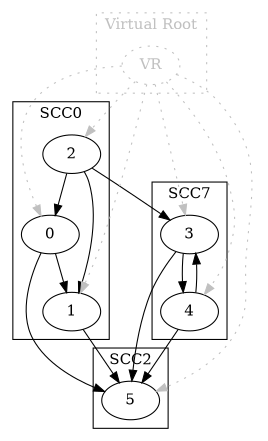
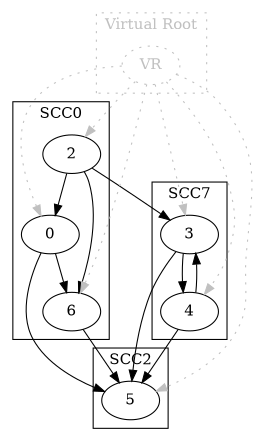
node "1": label "1" -> "6"
